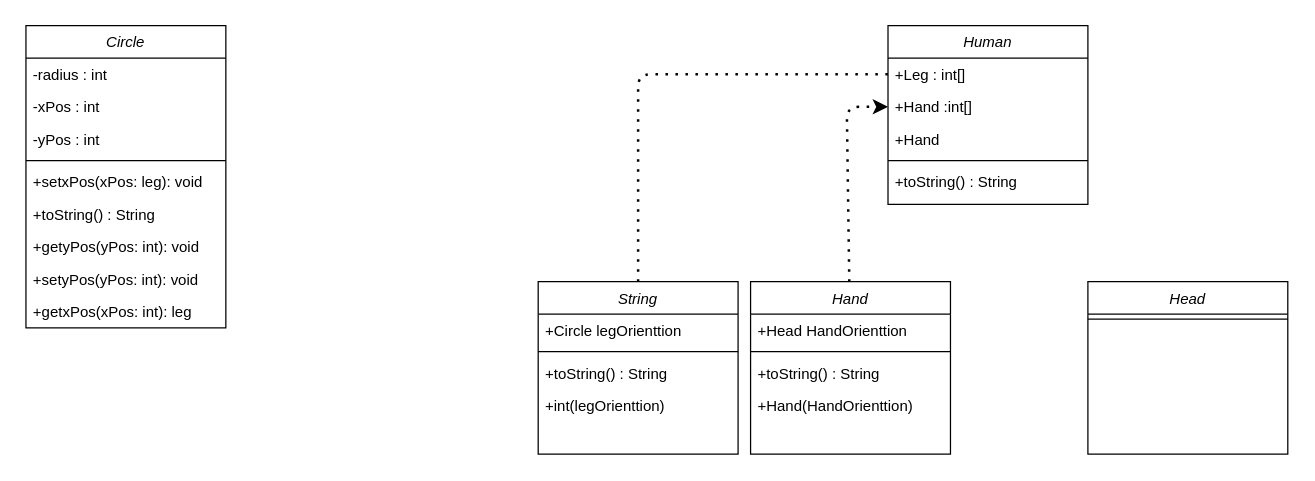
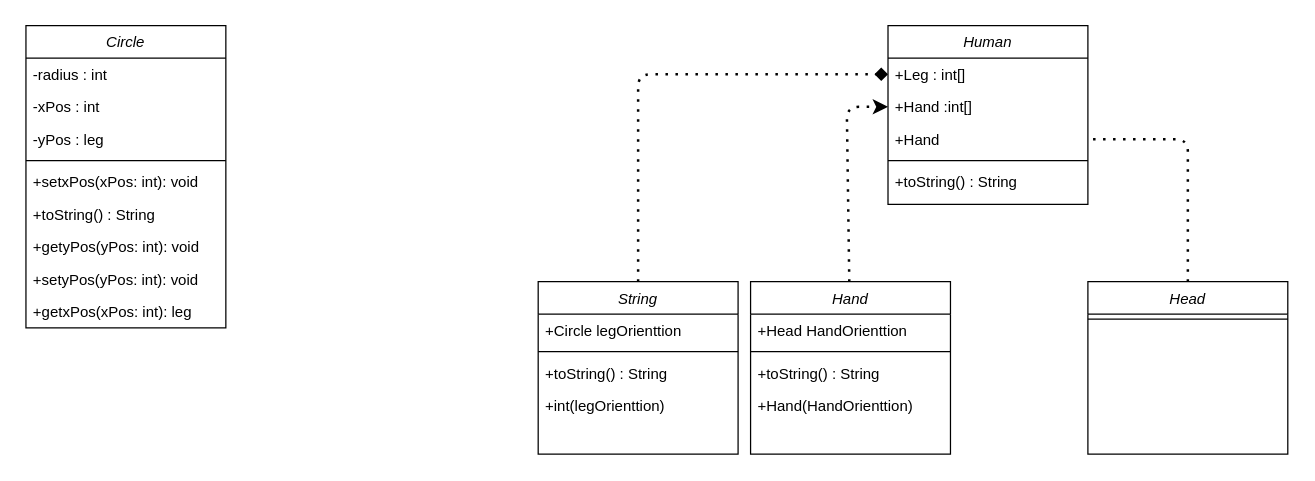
edge "+Leg : int[]" -- "String": arrowhead none -> diamond
node "-yPos : int": label "-yPos : int" -> "-yPos : leg"
edge "+Hand" -- "Head": added
node "+setxPos(xPos: leg): void": label "+setxPos(xPos: leg): void" -> "+setxPos(xPos: int): void"
